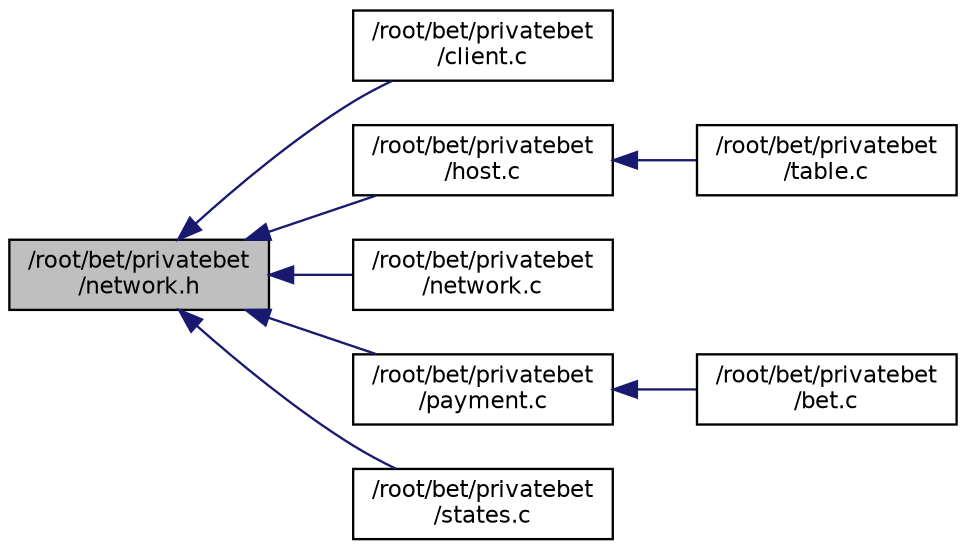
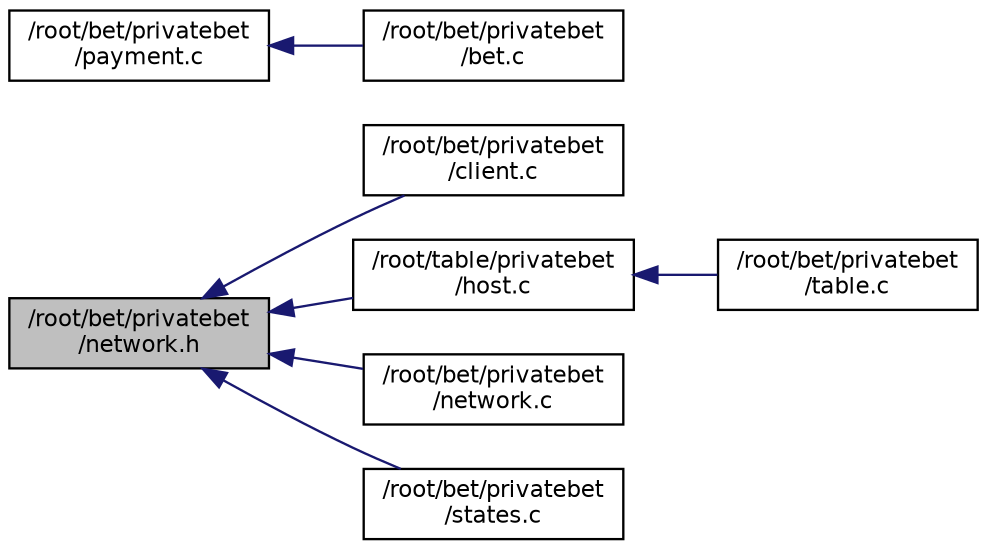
node "/root/bet/privatebet /host.c": label "/root/bet/privatebet /host.c" -> "/root/table/privatebet /host.c"
edge "/root/bet/privatebet /payment.c" -> "/root/bet/privatebet /network.h": removed
